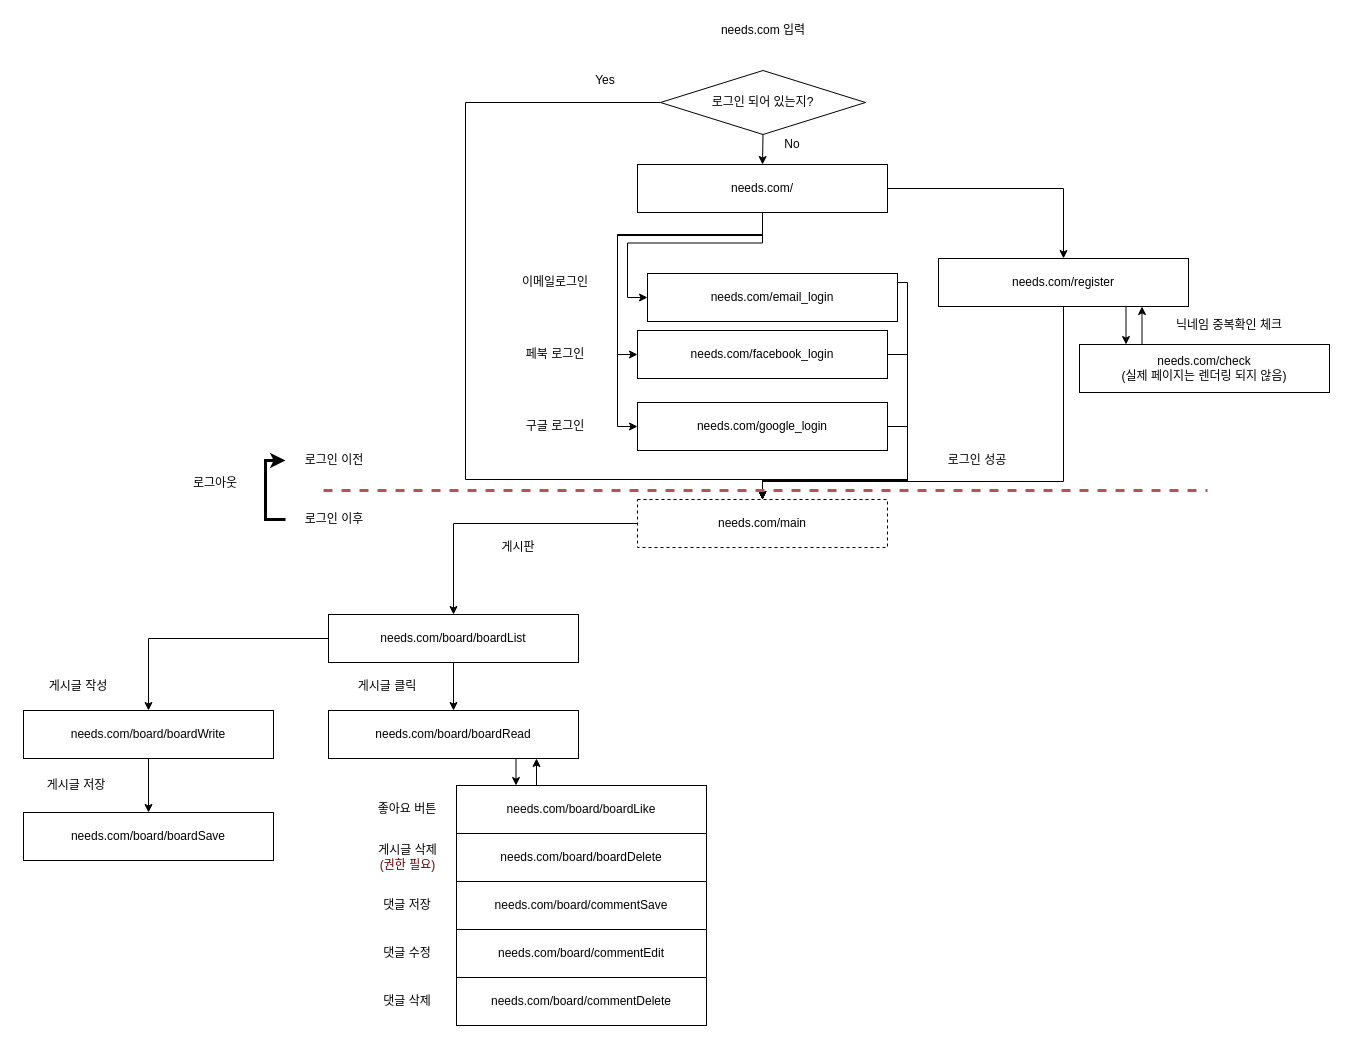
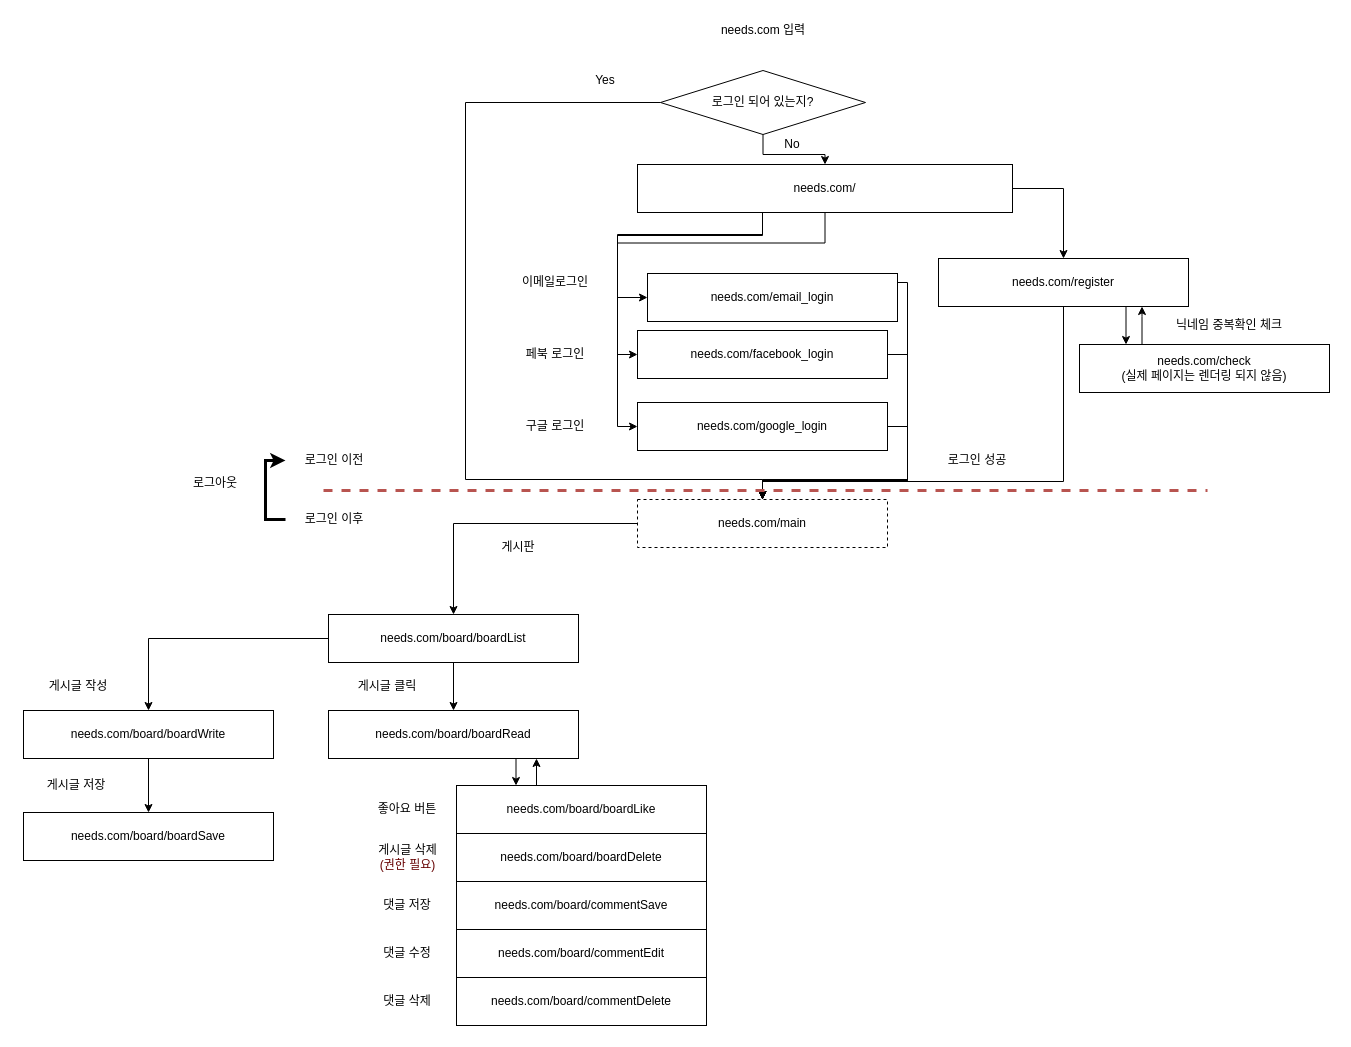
node "needs.com/": size 250x48 -> 375x48
